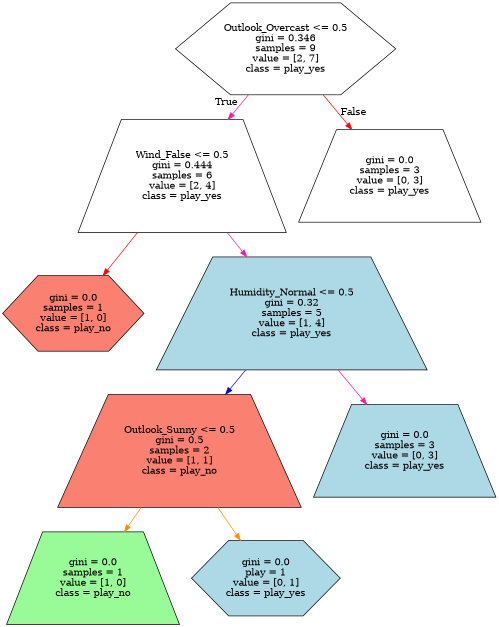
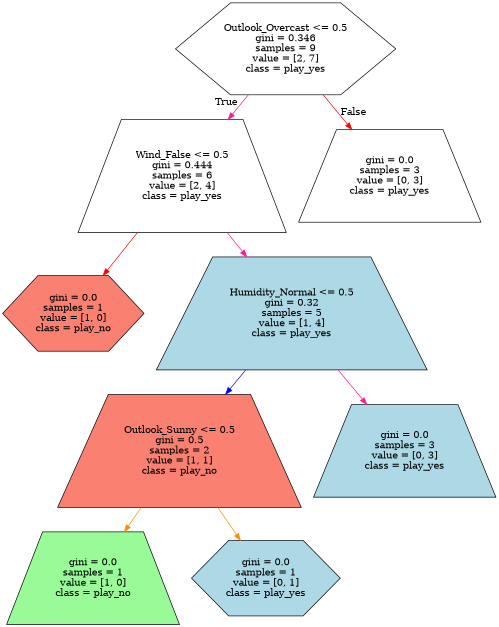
node "gini = 0.0 play = 1 value = [0, 1] class = play_yes": label "gini = 0.0 play = 1 value = [0, 1] class = play_yes" -> "gini = 0.0 samples = 1 value = [0, 1] class = play_yes"
